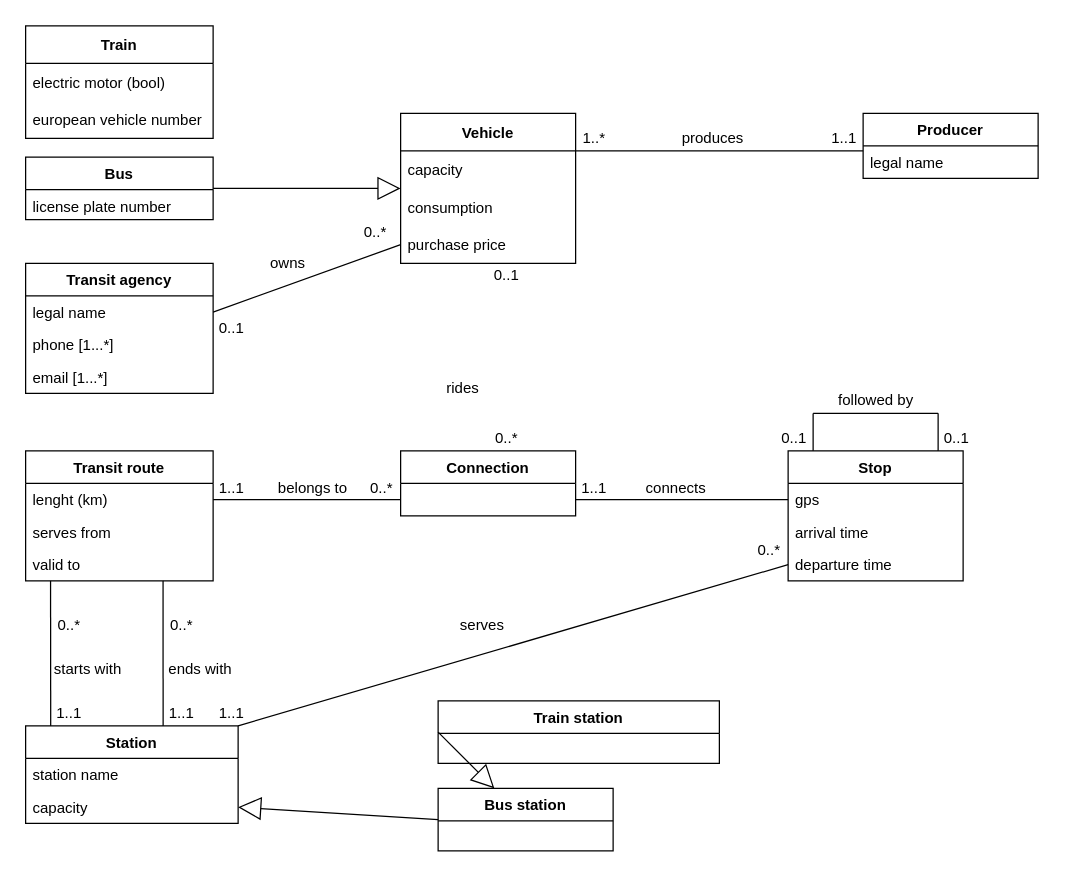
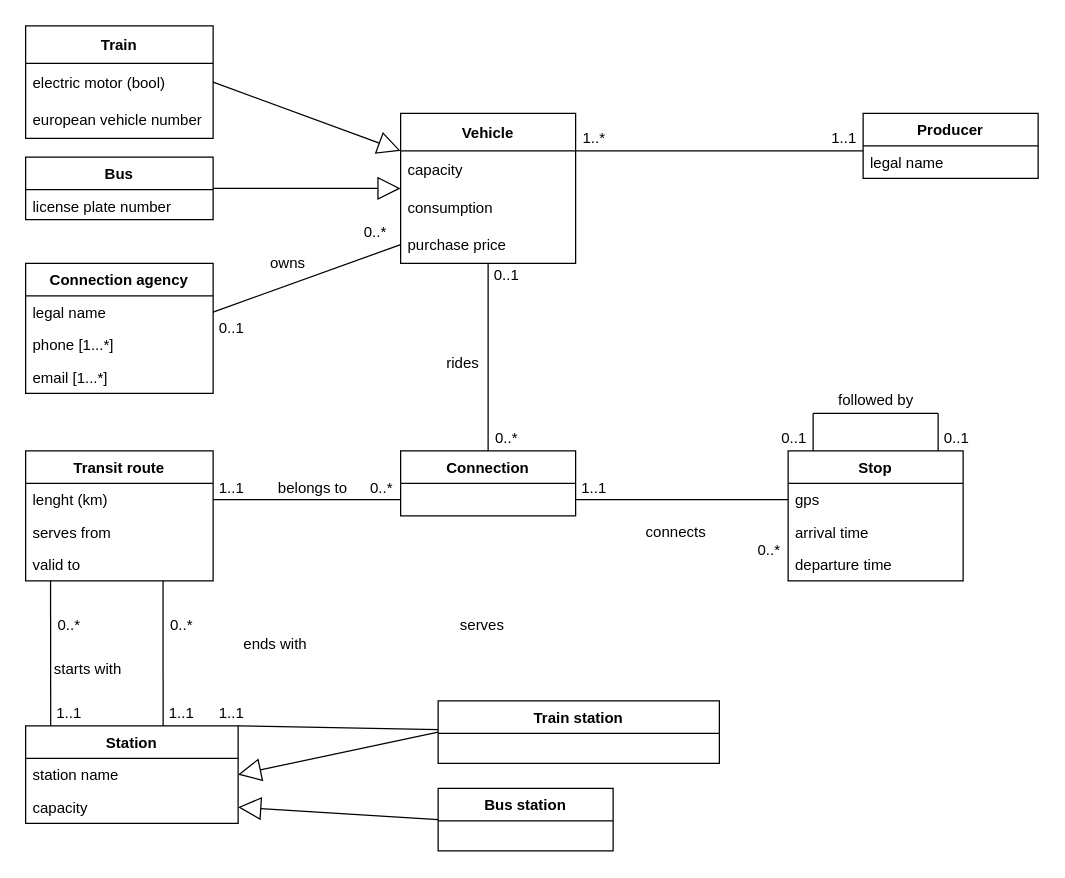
edge "electric motor (bool)" -> "Vehicle": added
node "produces": removed
node "Transit agency": label "Transit agency" -> "Connection agency"
edge "purchase price" -- "Connection": added
node "rides": moved (463, 388) -> (463, 363)
node "connects": moved (676, 488) -> (676, 532)
edge "departure time" -- "Station": now "Train station" -- "Station"
node "ends with": moved (201, 669) -> (276, 644)
edge "Train station" -> "Bus station": now "Train station" -> "station name"
